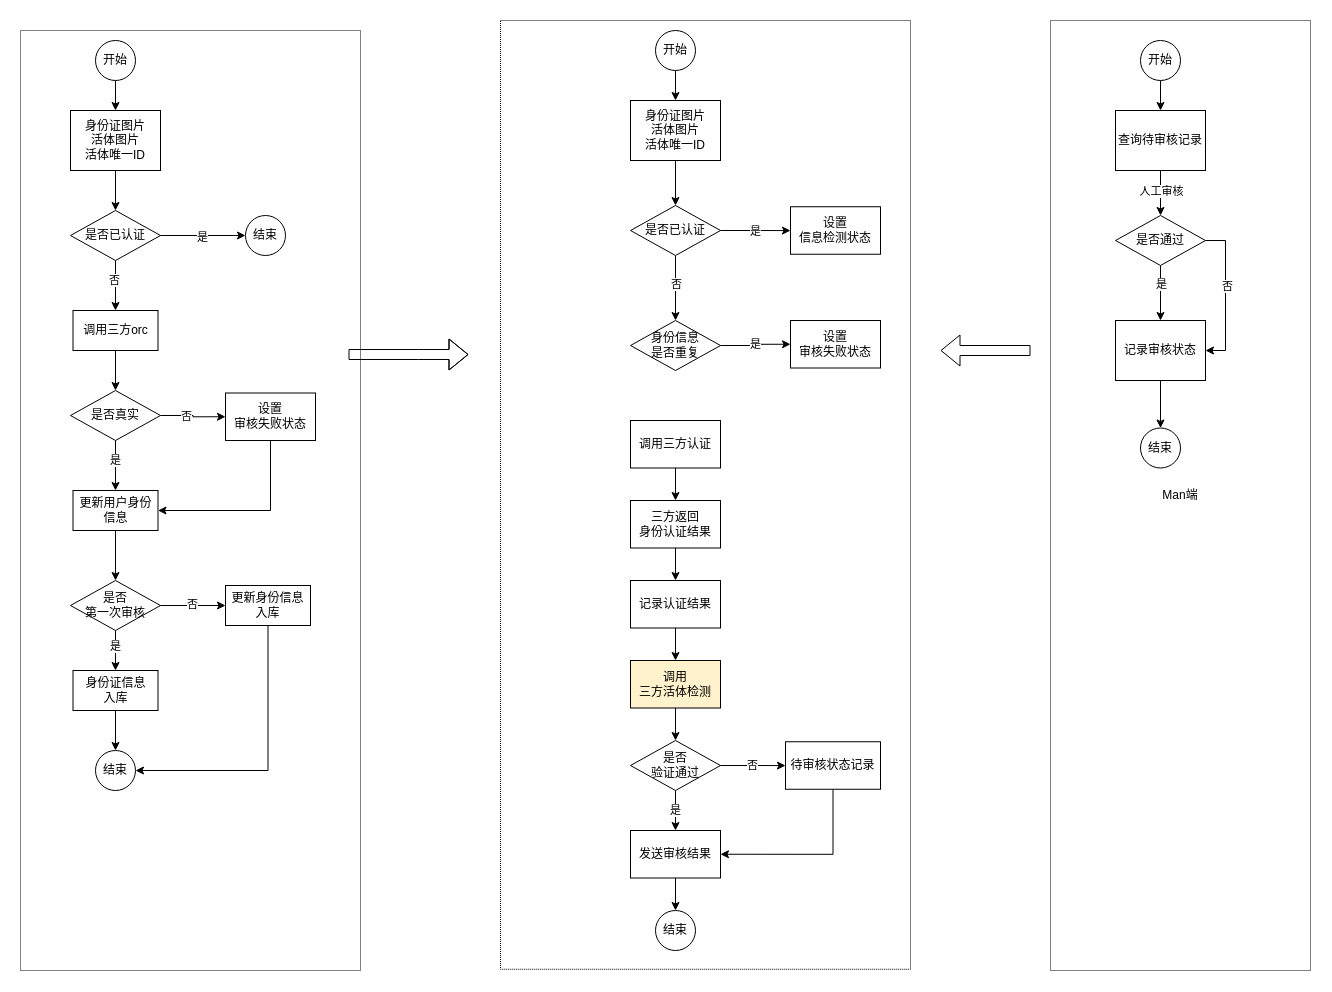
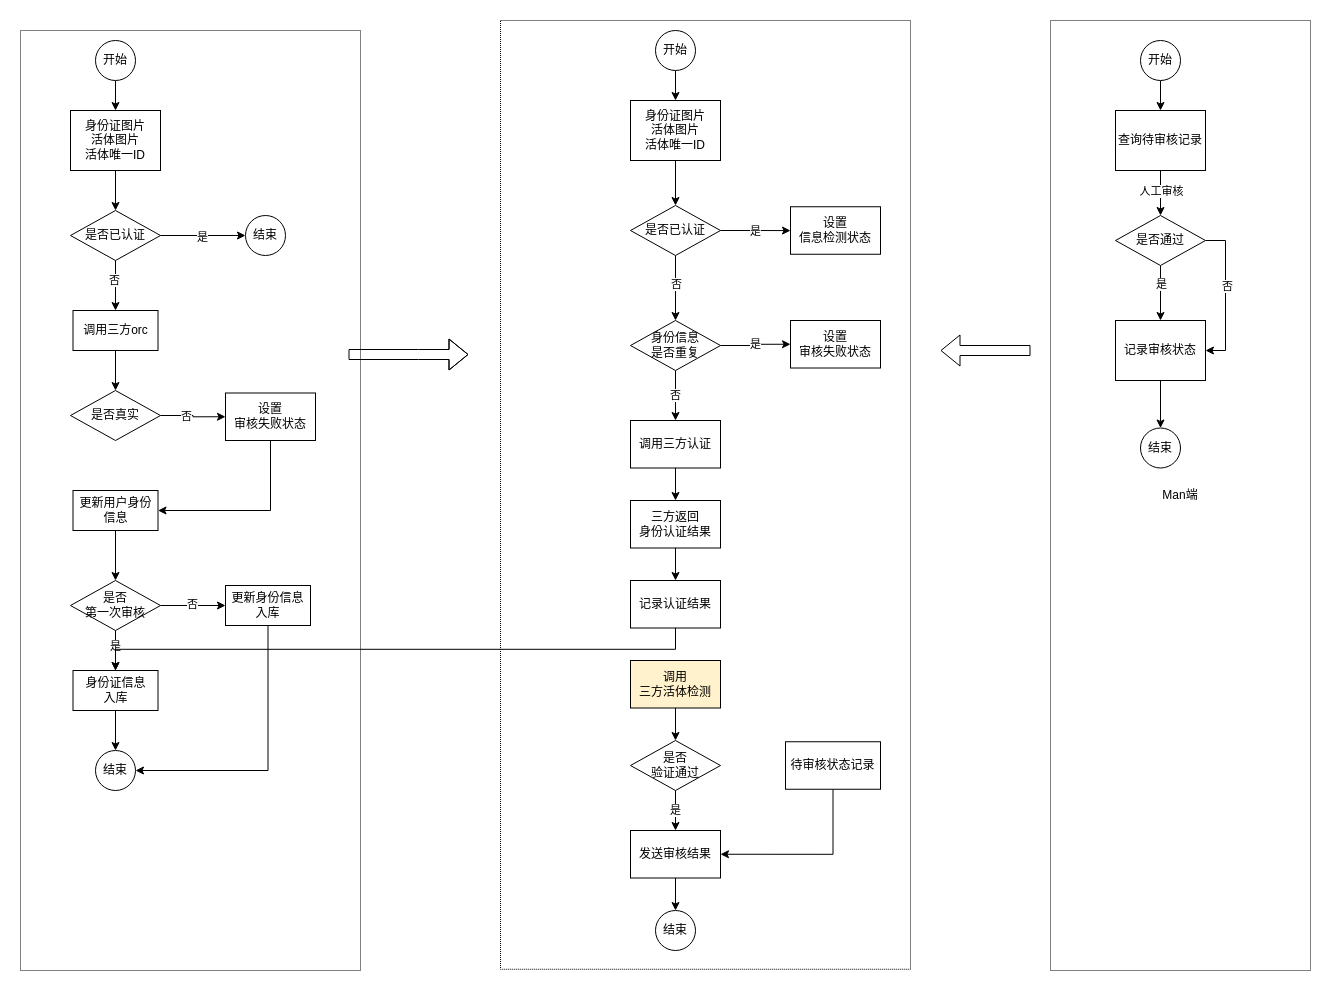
edge "身份信息 是否重复" -> "调用三方认证": added, label "否"
edge "是否真实" -> "更新用户身份信息": removed, label "是"
edge "记录认证结果" -> "调用 三方活体检测": now "记录认证结果" -> "身份证信息 入库"
edge "是否 验证通过" -> "待审核状态记录": removed, label "否"
